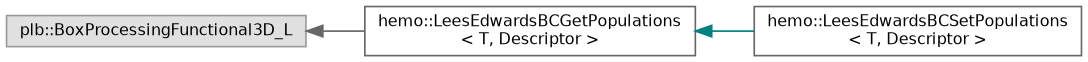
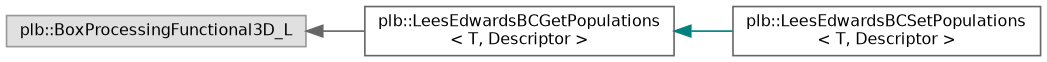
node "hemo::LeesEdwardsBCGetPopulations < T, Descriptor >": label "hemo::LeesEdwardsBCGetPopulations < T, Descriptor >" -> "plb::LeesEdwardsBCGetPopulations < T, Descriptor >"
node "hemo::LeesEdwardsBCSetPopulations < T, Descriptor >": label "hemo::LeesEdwardsBCSetPopulations < T, Descriptor >" -> "plb::LeesEdwardsBCSetPopulations < T, Descriptor >"
